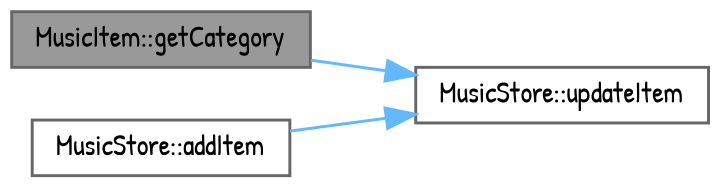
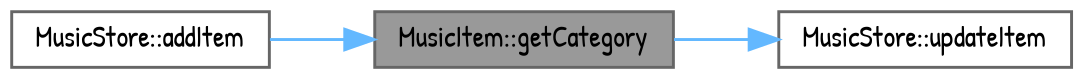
edge "MusicStore::addItem" -> "MusicStore::updateItem": now "MusicStore::addItem" -> "MusicItem::getCategory"
